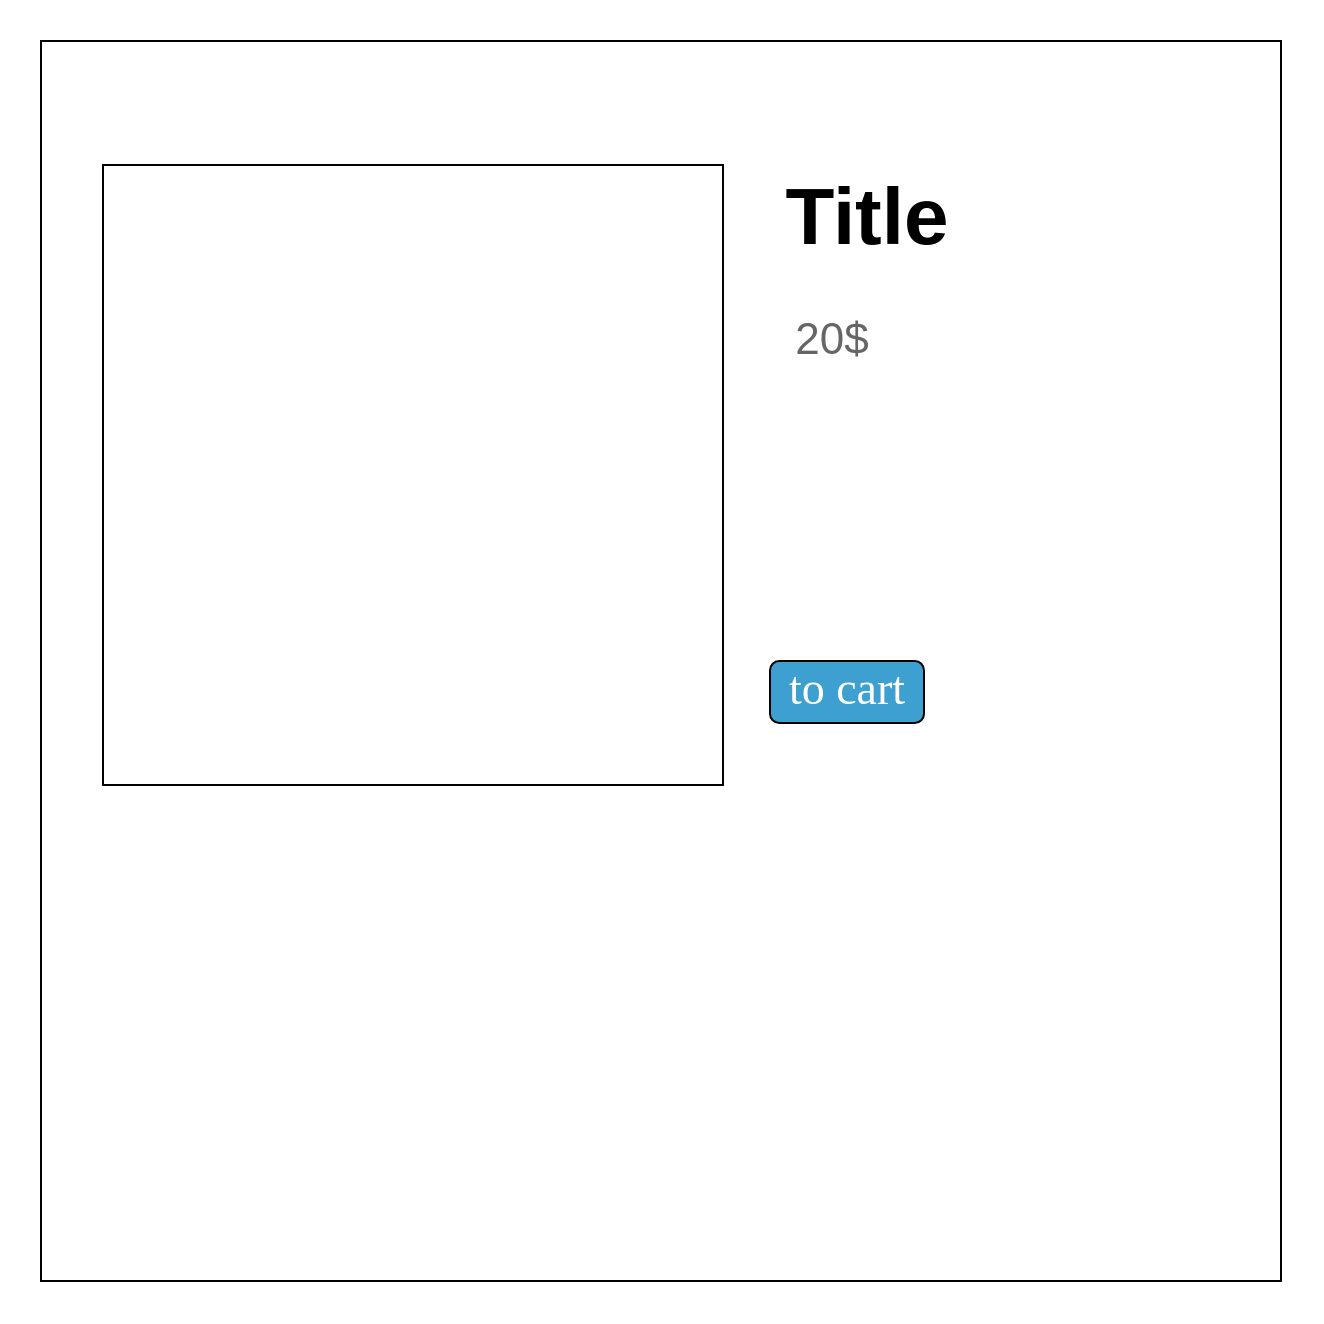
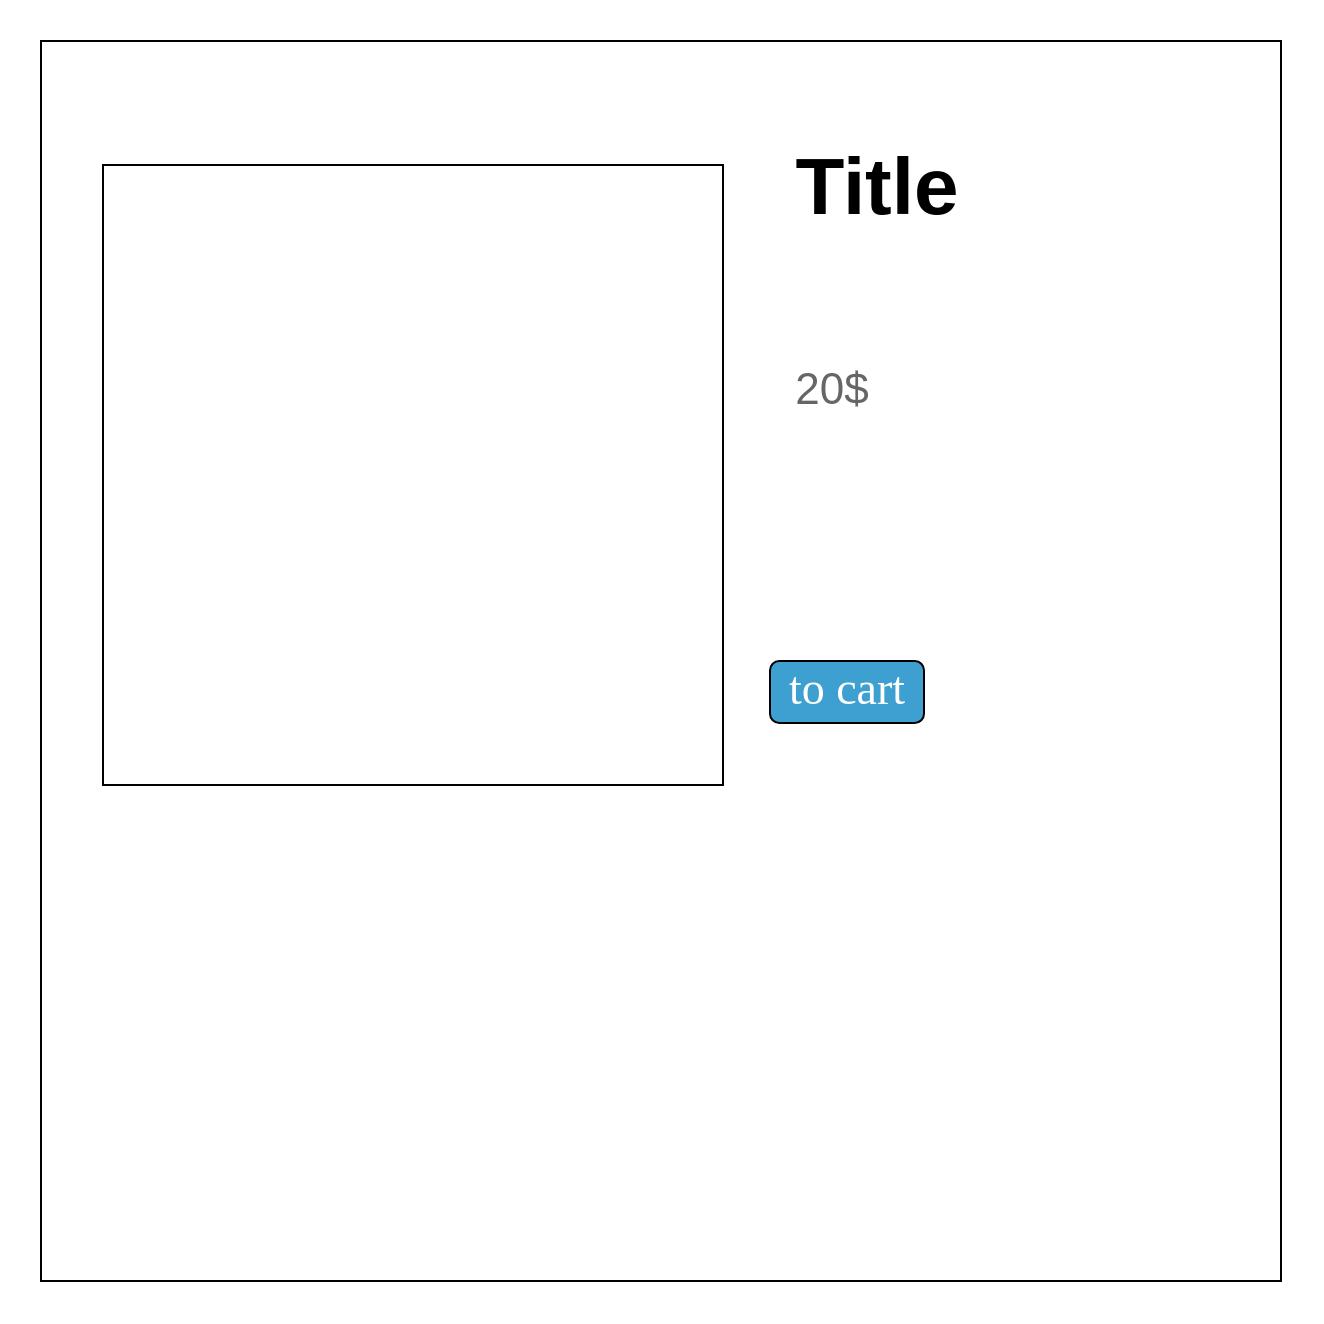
node "Title": moved (868, 215) -> (878, 185)
node "20$": moved (832, 340) -> (832, 390)
